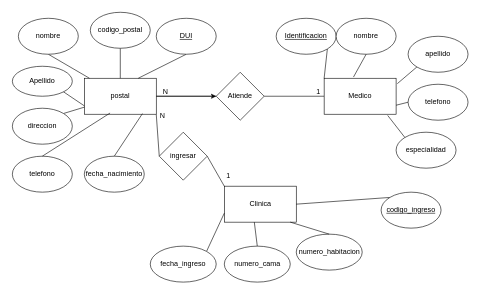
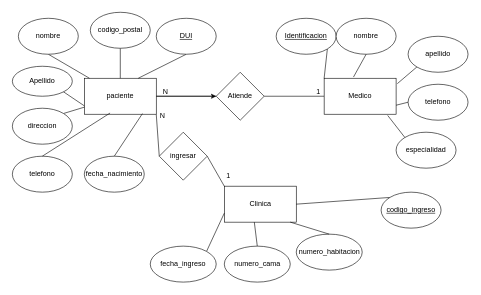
node "postal": label "postal" -> "paciente"
